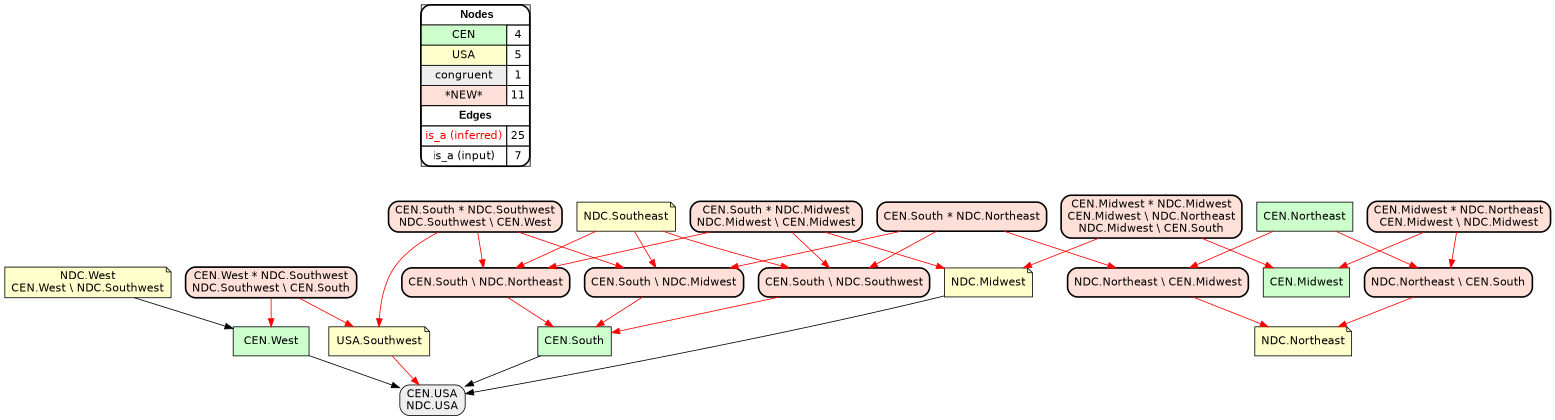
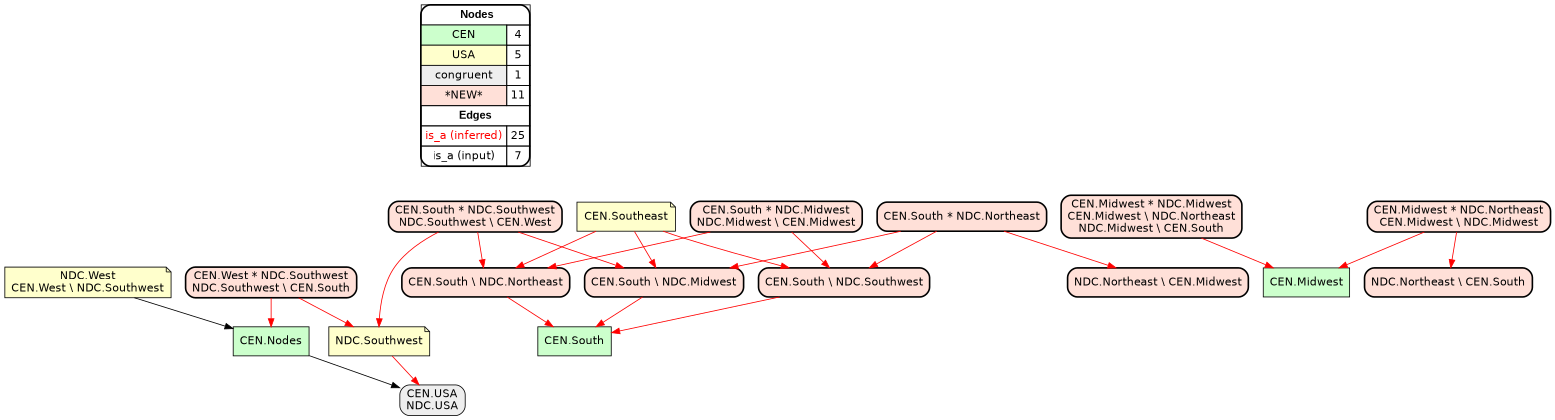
node "NDC.Southeast": label "NDC.Southeast" -> "CEN.Southeast"
node "CEN.Northeast": removed
node "NDC.Midwest": removed
node "CEN.West": label "CEN.West" -> "CEN.Nodes"
node "USA.Southwest": label "USA.Southwest" -> "NDC.Southwest"
node "NDC.Northeast": removed
edge "CEN.South" -> "CEN.USA NDC.USA": removed
